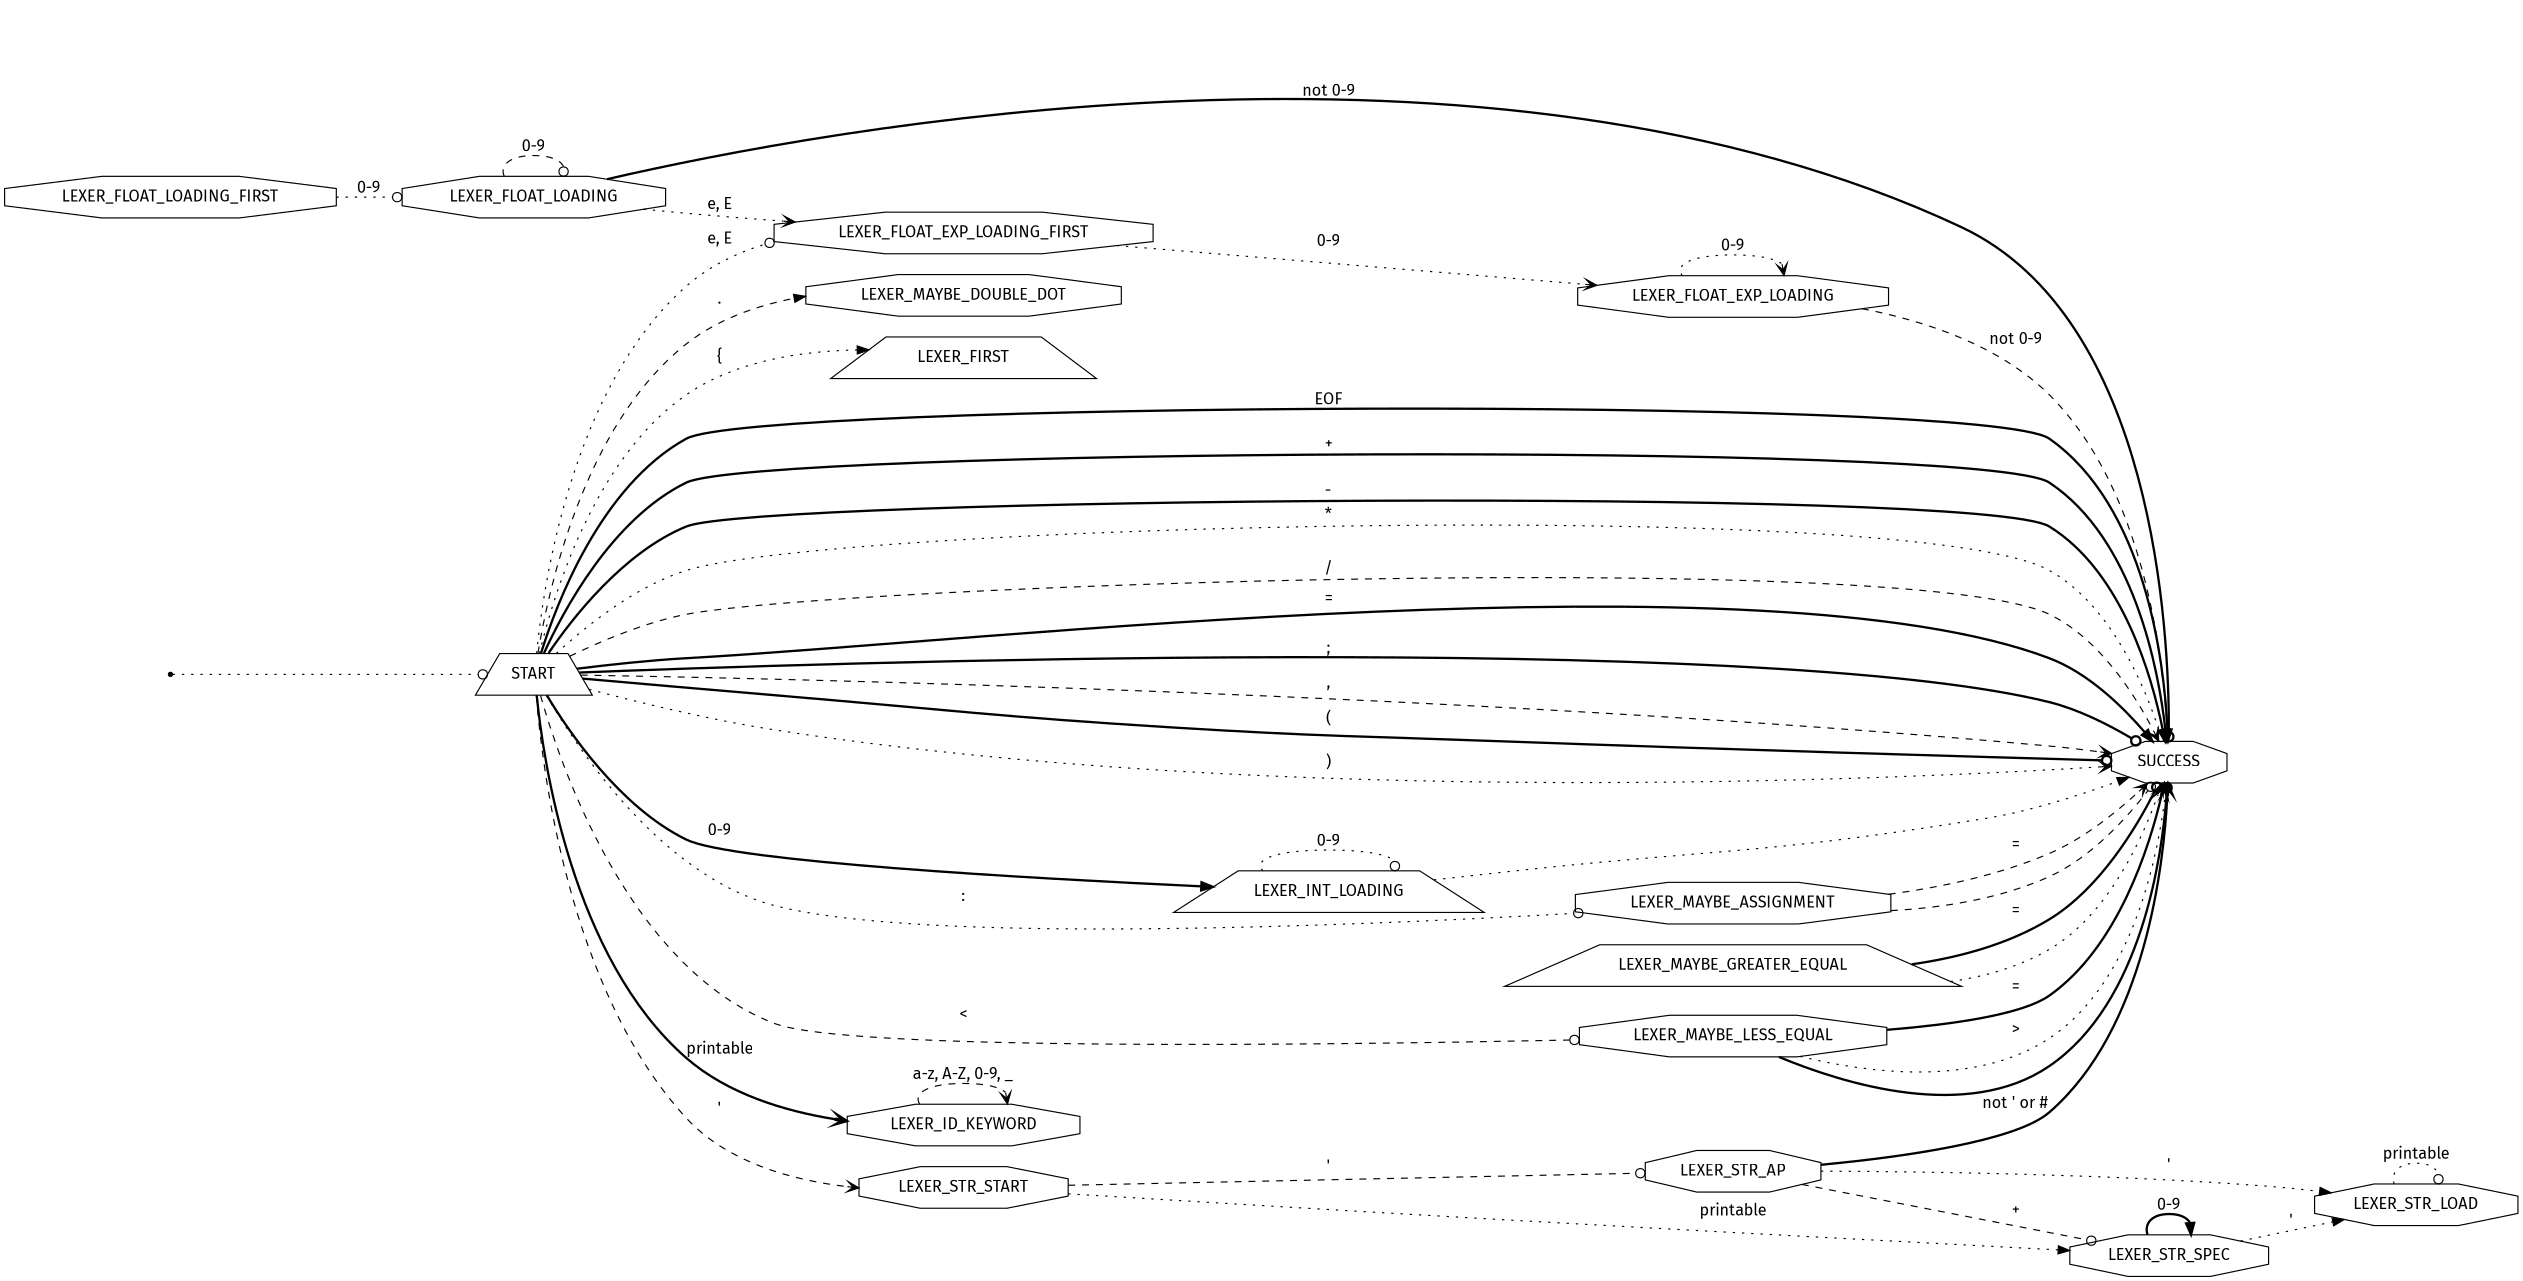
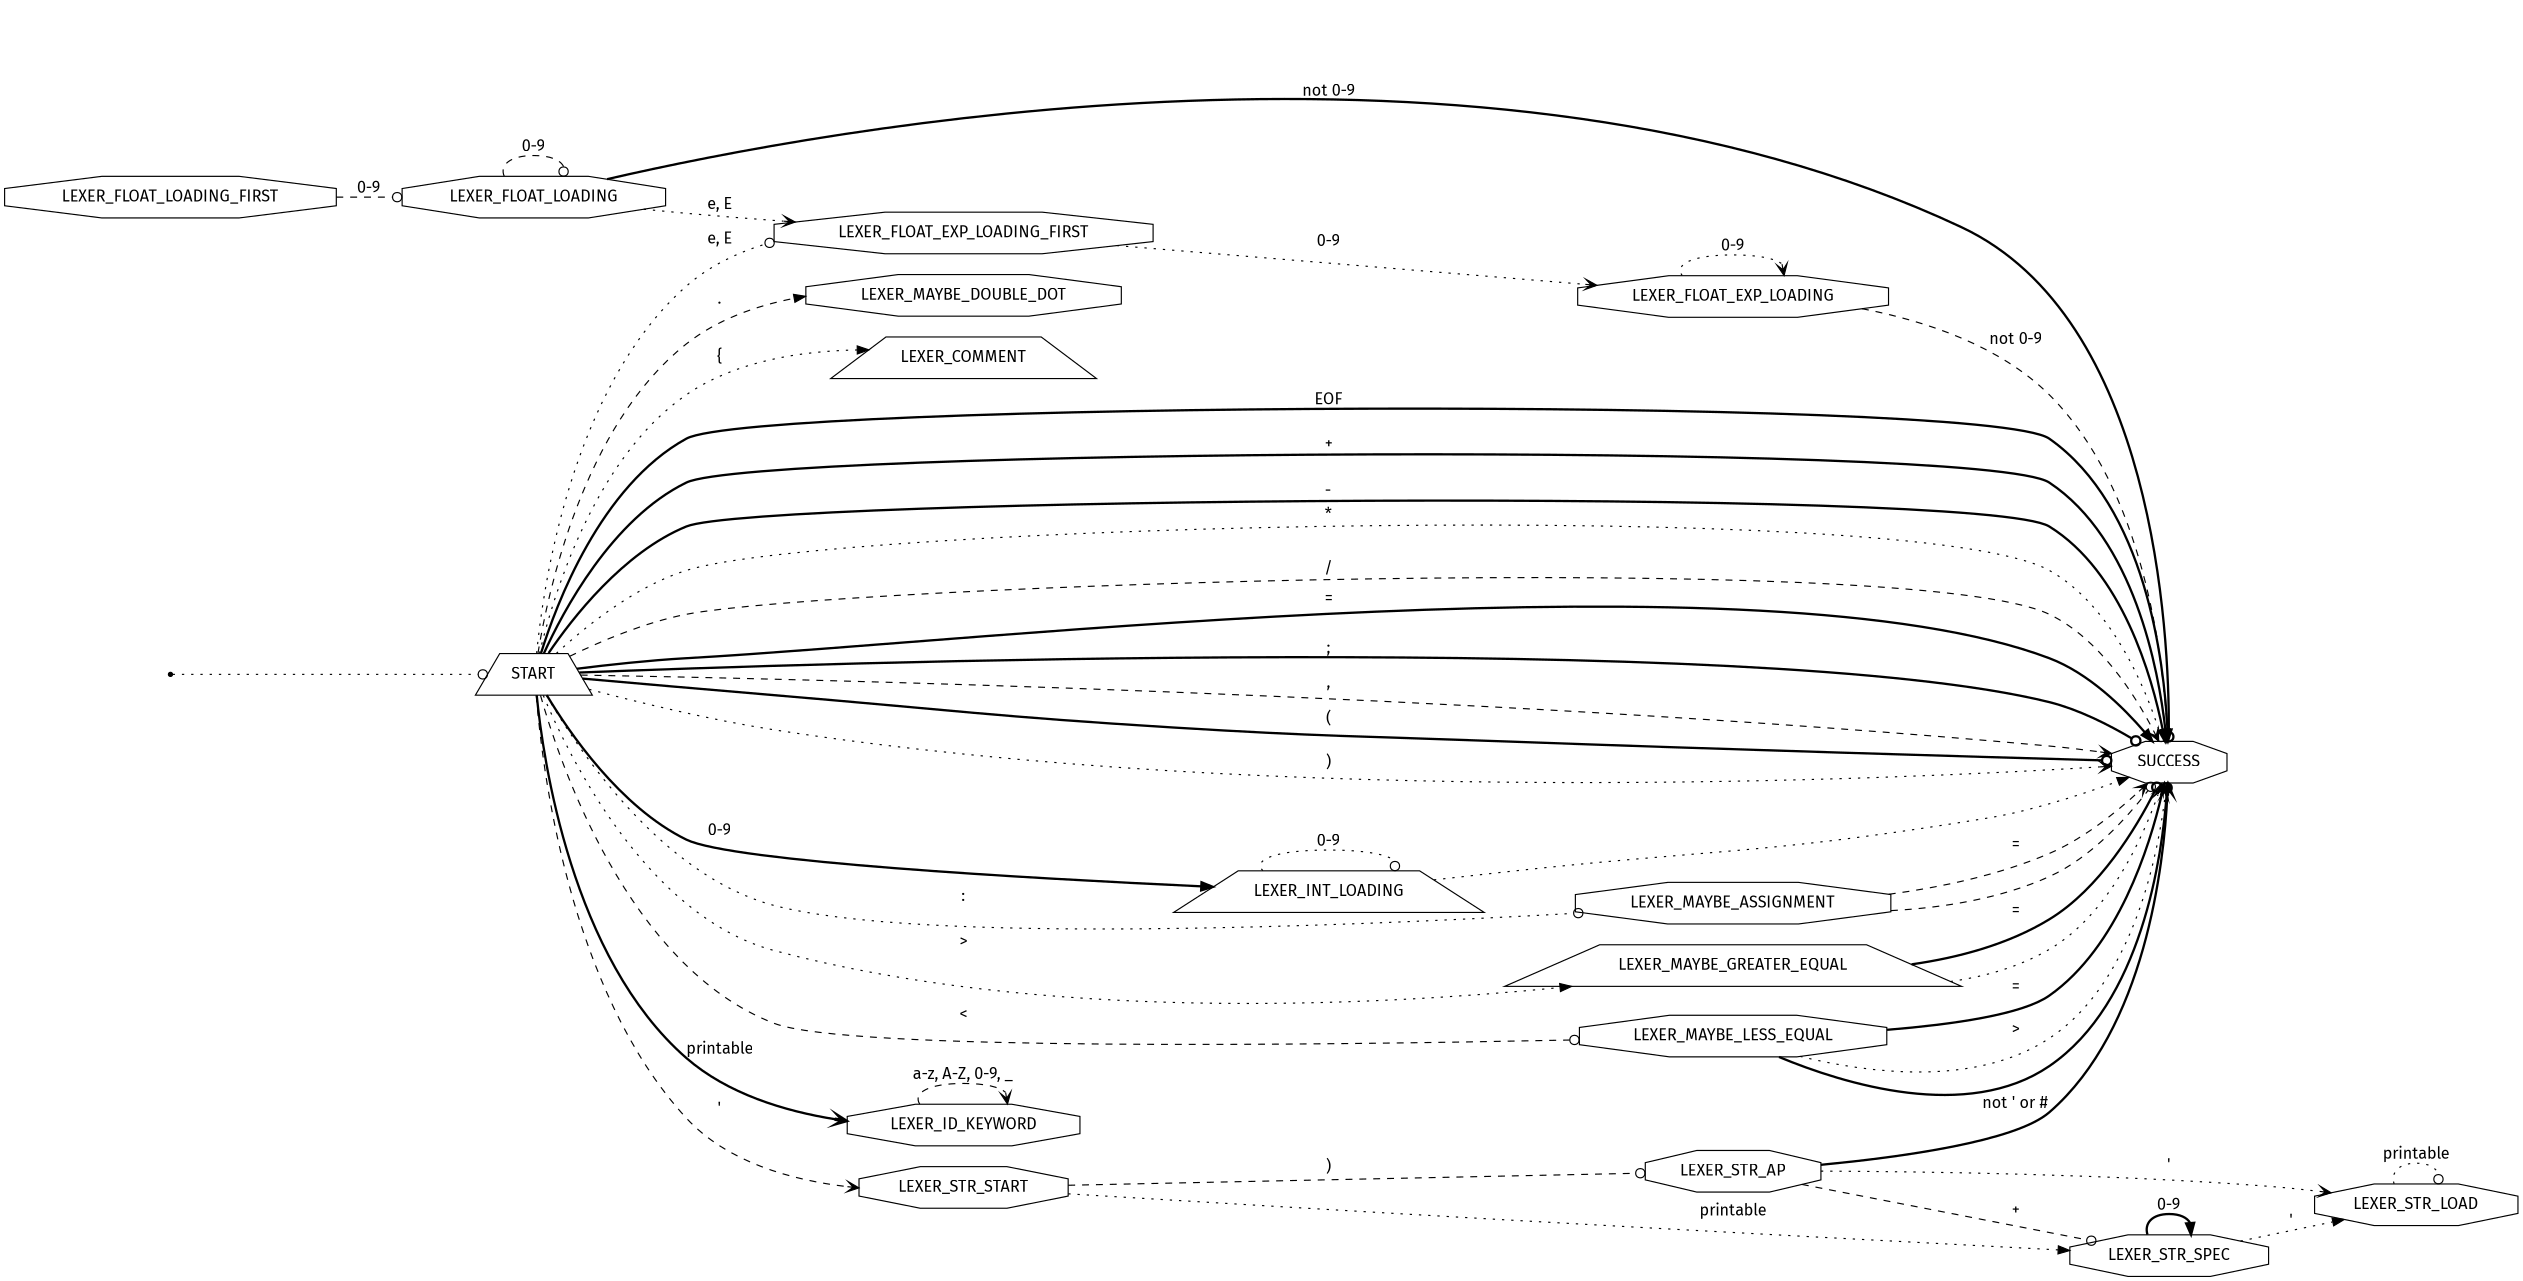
edge "LEXER_FLOAT_LOADING_FIRST" -> "LEXER_FLOAT_LOADING": style dotted -> dashed
node "LEXER_FIRST": label "LEXER_FIRST" -> "LEXER_COMMENT"
edge "START" -> "LEXER_MAYBE_GREATER_EQUAL": added, label ">"
edge "LEXER_STR_START" -> "LEXER_STR_AP": label "'" -> ")"
edge "LEXER_STR_AP" -> "LEXER_STR_LOAD": arrowhead normal -> vee
